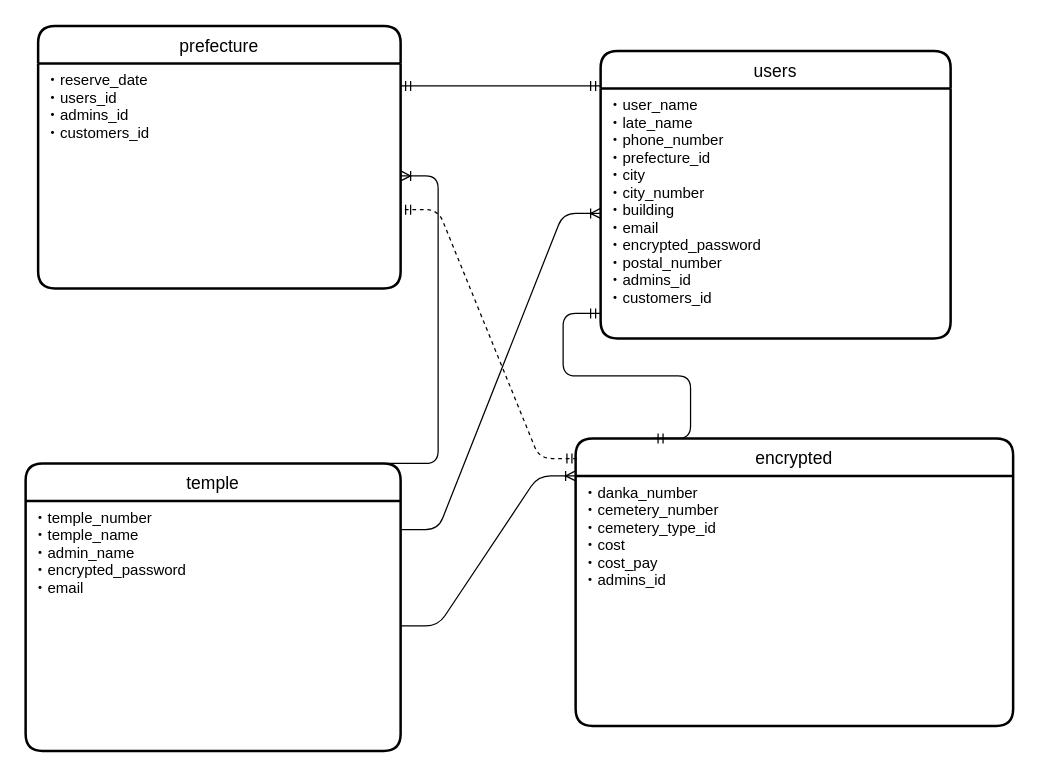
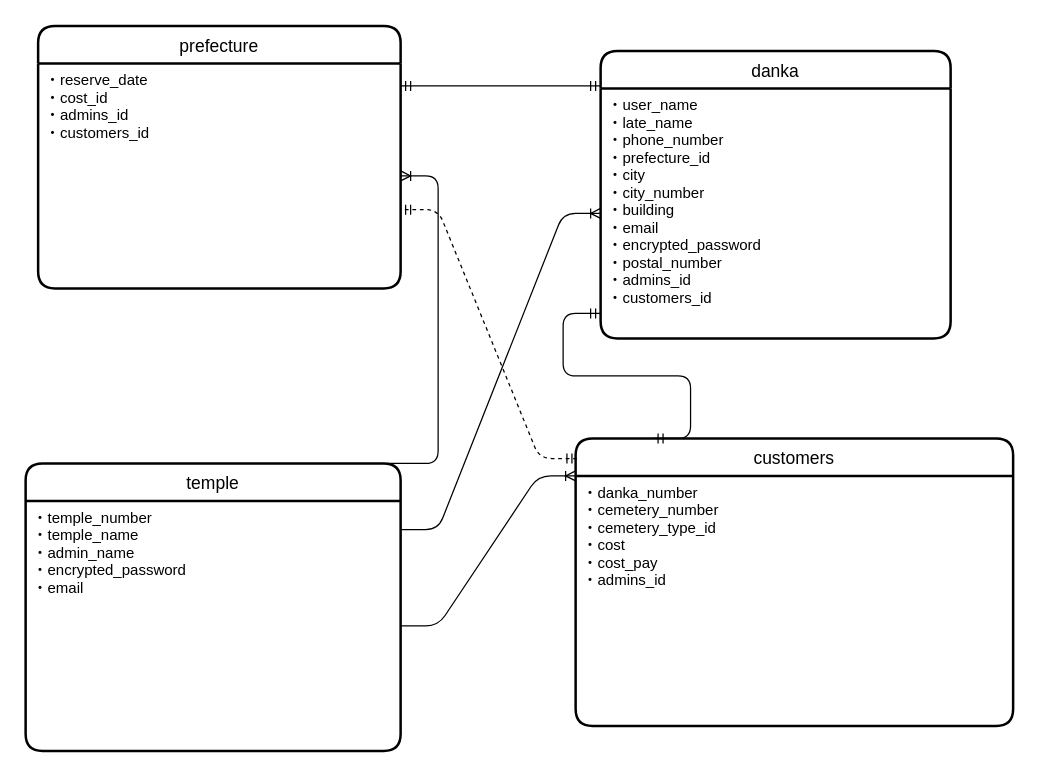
node "users": label "users" -> "danka"
node "・reserve_date ・users_id ・admins_id ・customers_id": label "・reserve_date ・users_id ・admins_id ・customers_id" -> "・reserve_date ・cost_id ・admins_id ・customers_id"
node "encrypted": label "encrypted" -> "customers"
